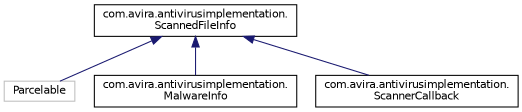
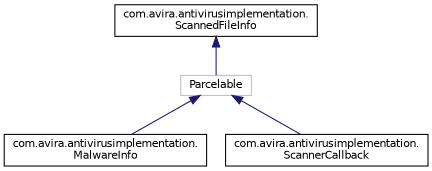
edge "com.avira.antivirusimplementation. ScannerCallback" -> "com.avira.antivirusimplementation. ScannedFileInfo": now "com.avira.antivirusimplementation. ScannerCallback" -> "Parcelable"
edge "com.avira.antivirusimplementation. MalwareInfo" -> "com.avira.antivirusimplementation. ScannedFileInfo": now "com.avira.antivirusimplementation. MalwareInfo" -> "Parcelable"
